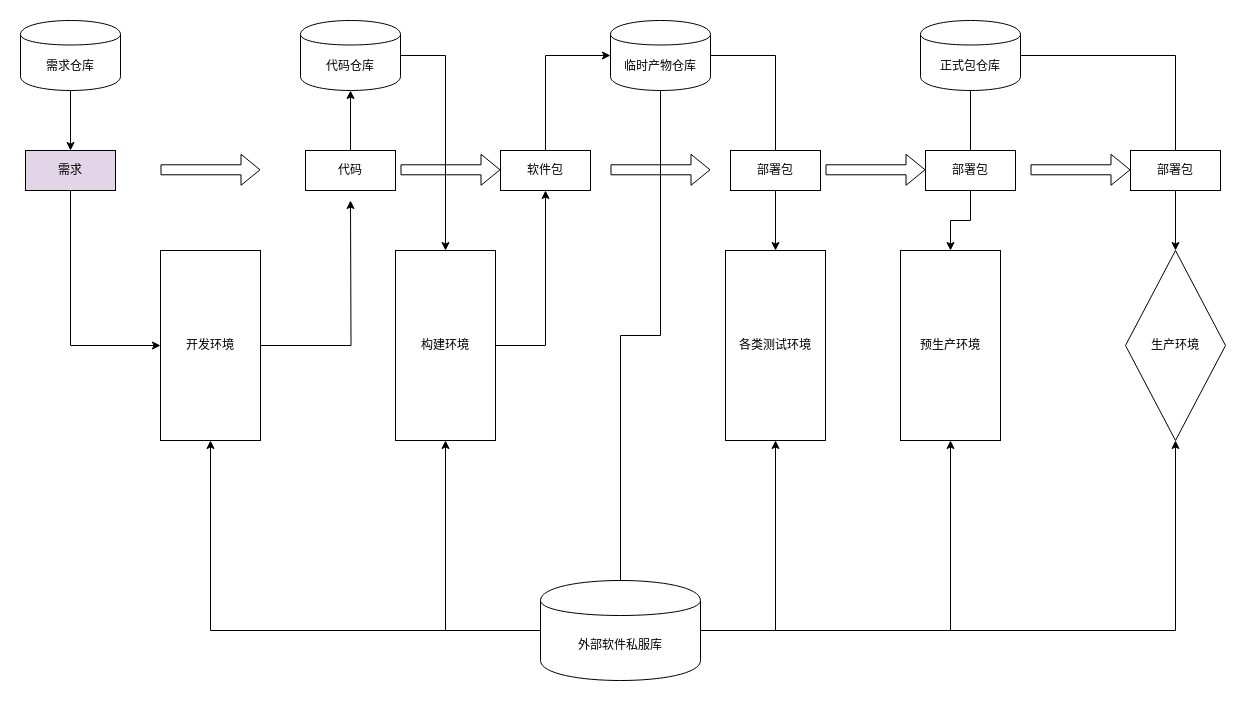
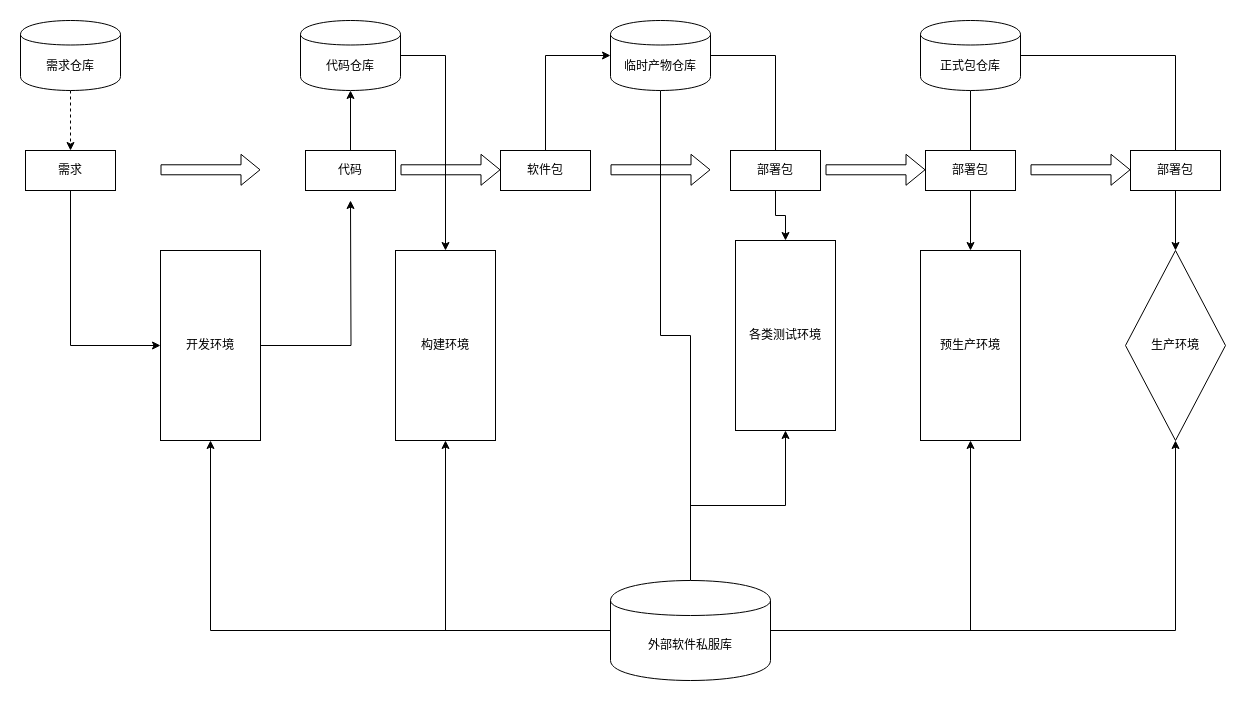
edge "需求仓库" -> "需求": style solid -> dashed
node "需求": fillcolor #e1d5e7 -> #ffffff
edge "构建环境" -> "软件包": removed
node "各类测试环境": moved (776, 346) -> (786, 336)
node "预生产环境": moved (951, 346) -> (971, 346)
node "外部软件私服库": moved (621, 631) -> (691, 631)
